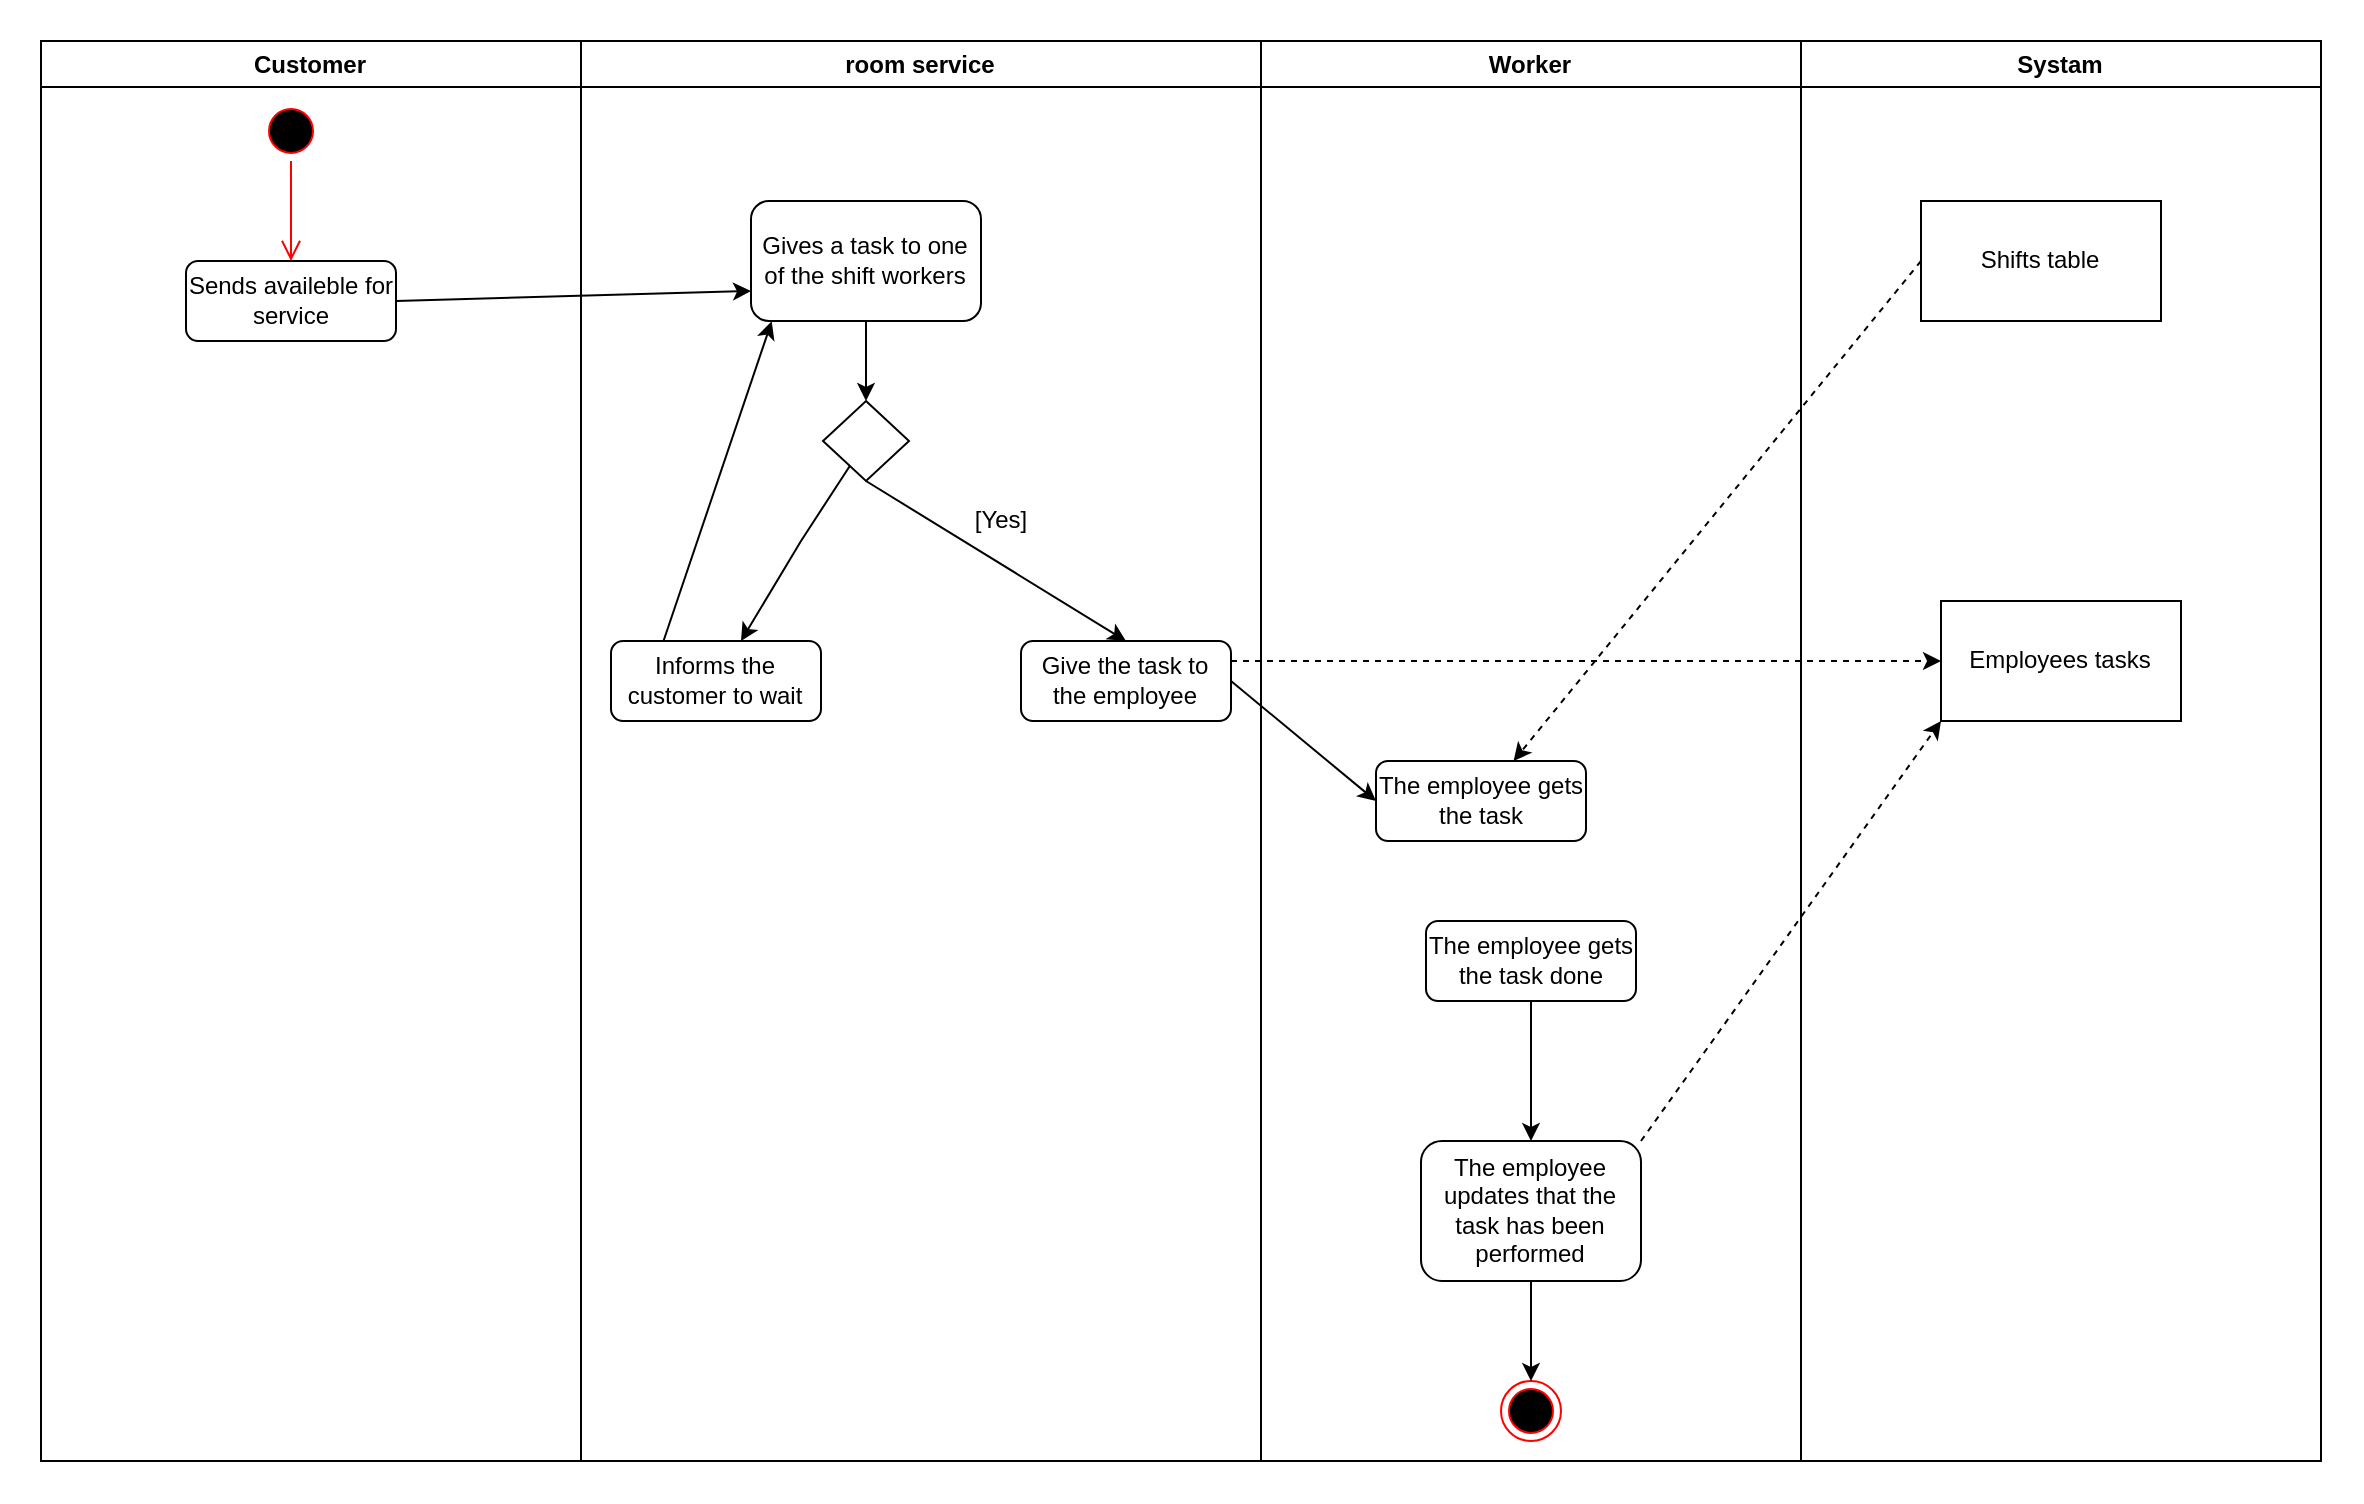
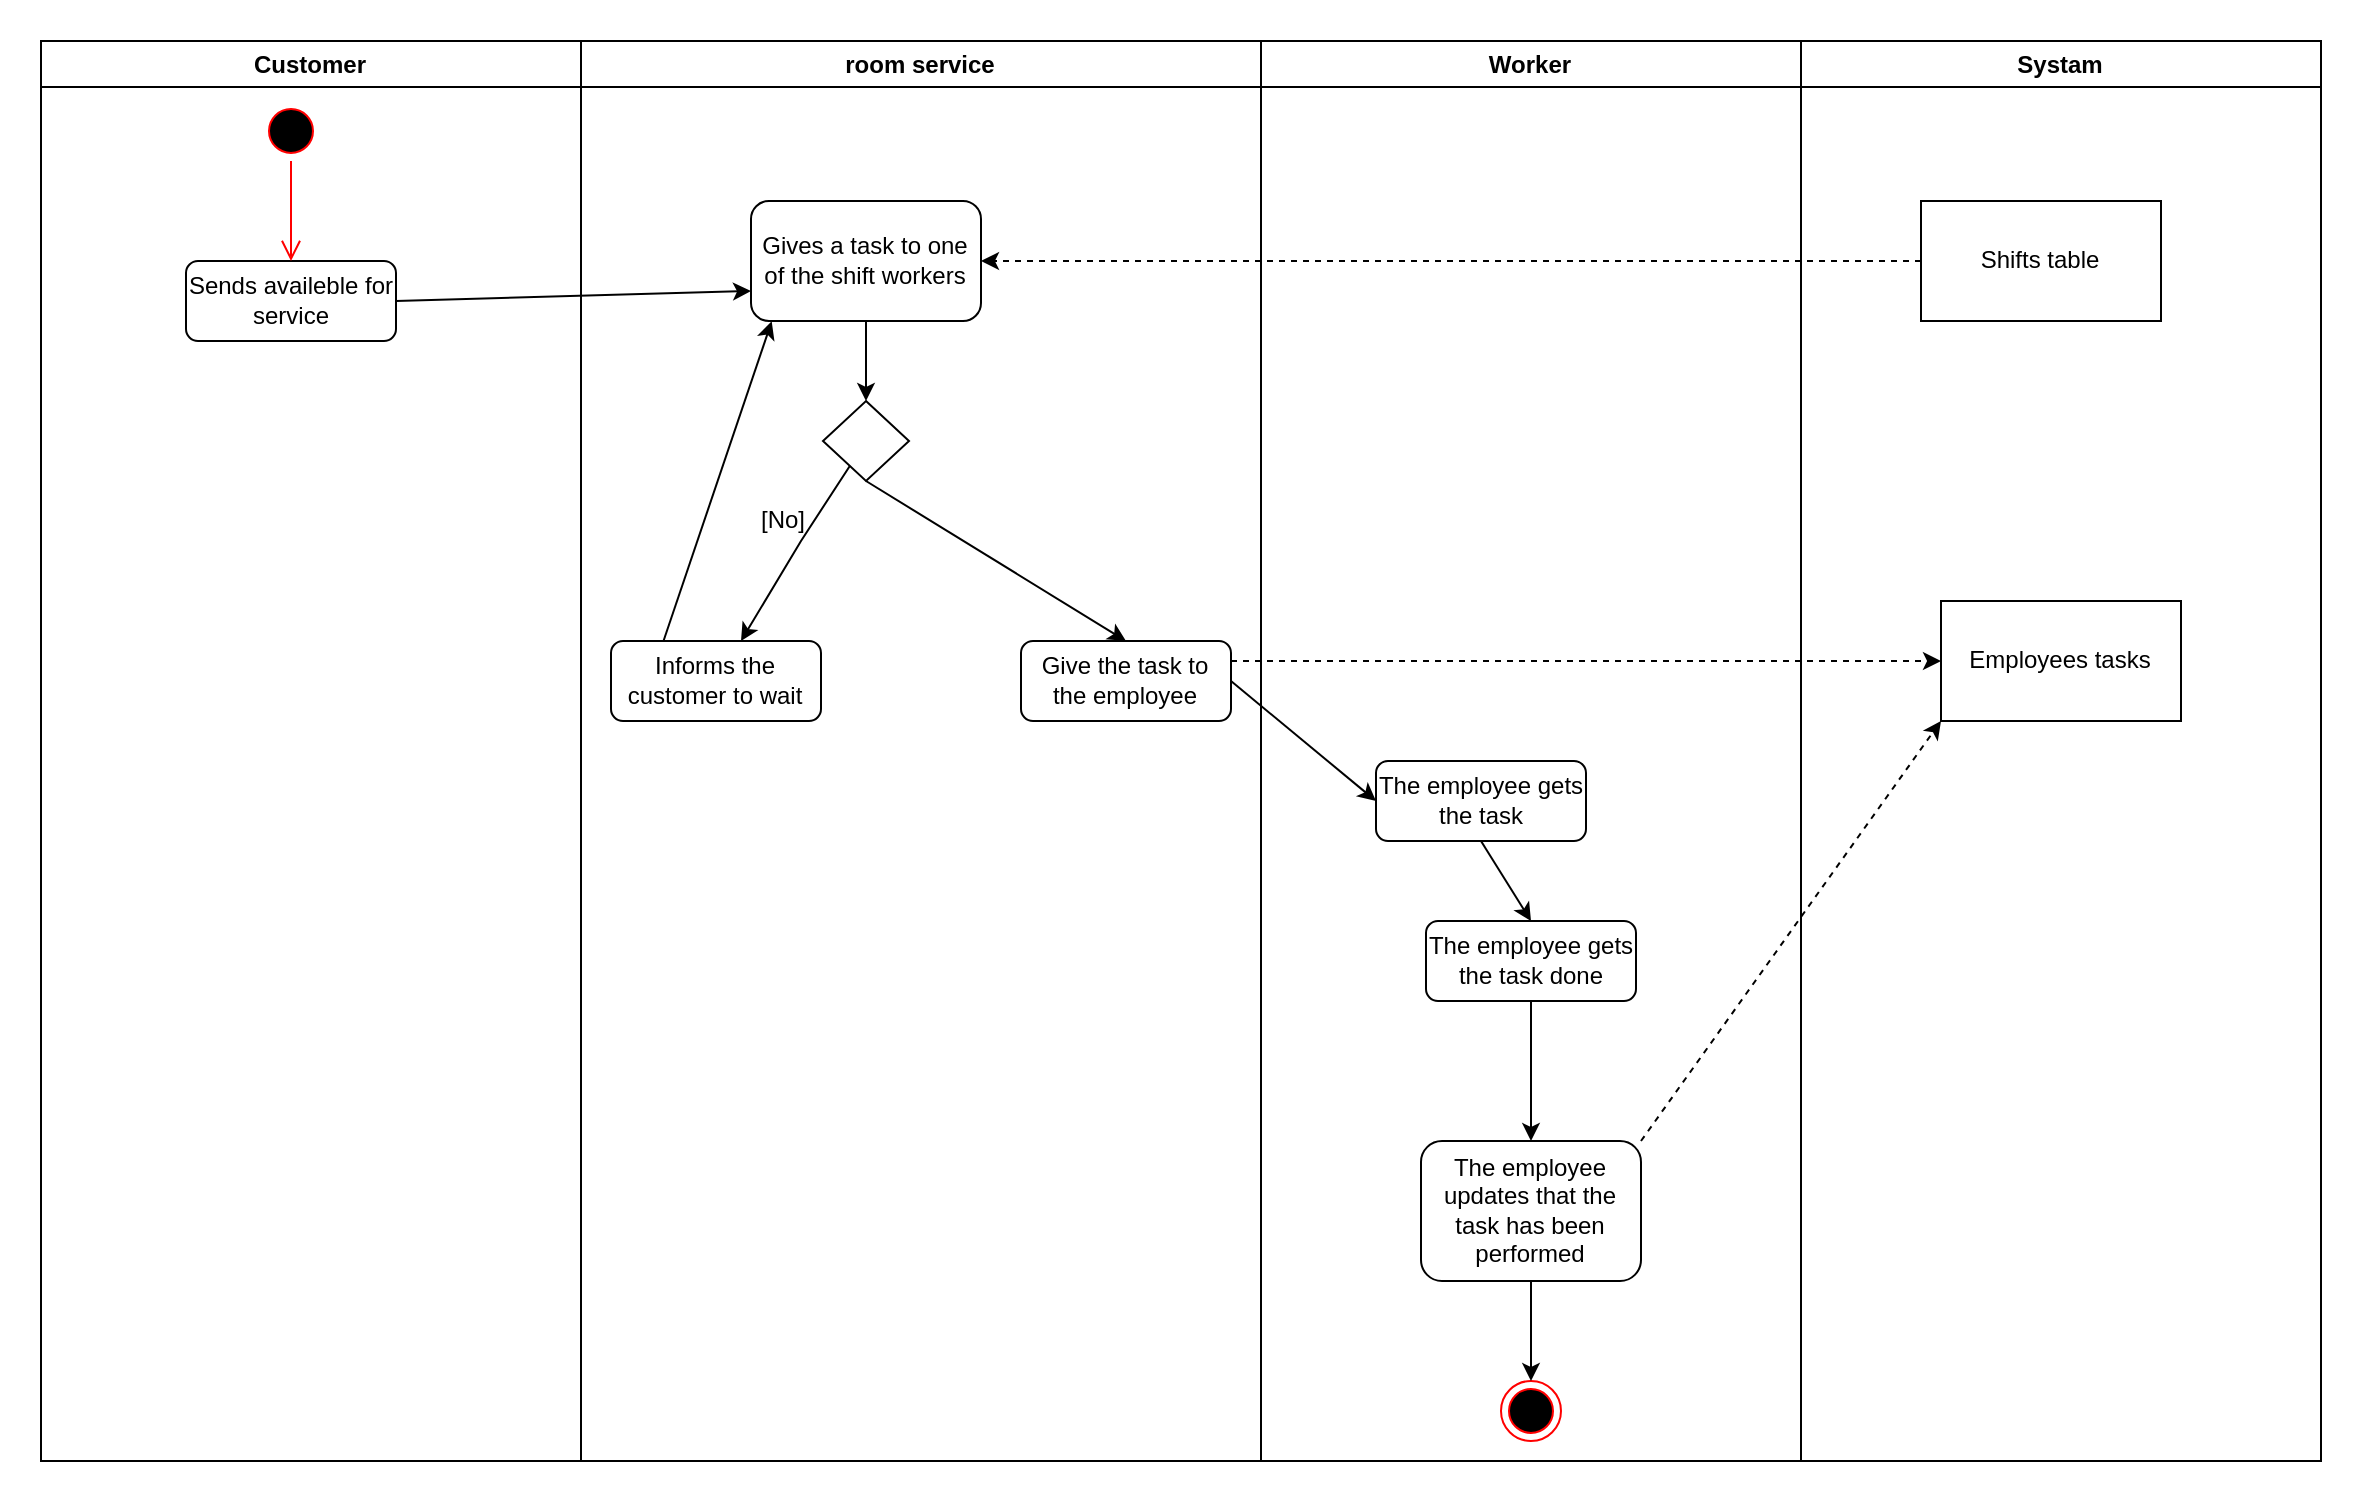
node "[No]": added
node "[Yes]": removed
edge "Shifts table" -> "The employee gets the task": now "Shifts table" -> "Gives a task to one of the shift workers"
edge "The employee gets the task" -> "The employee gets the task done": added
